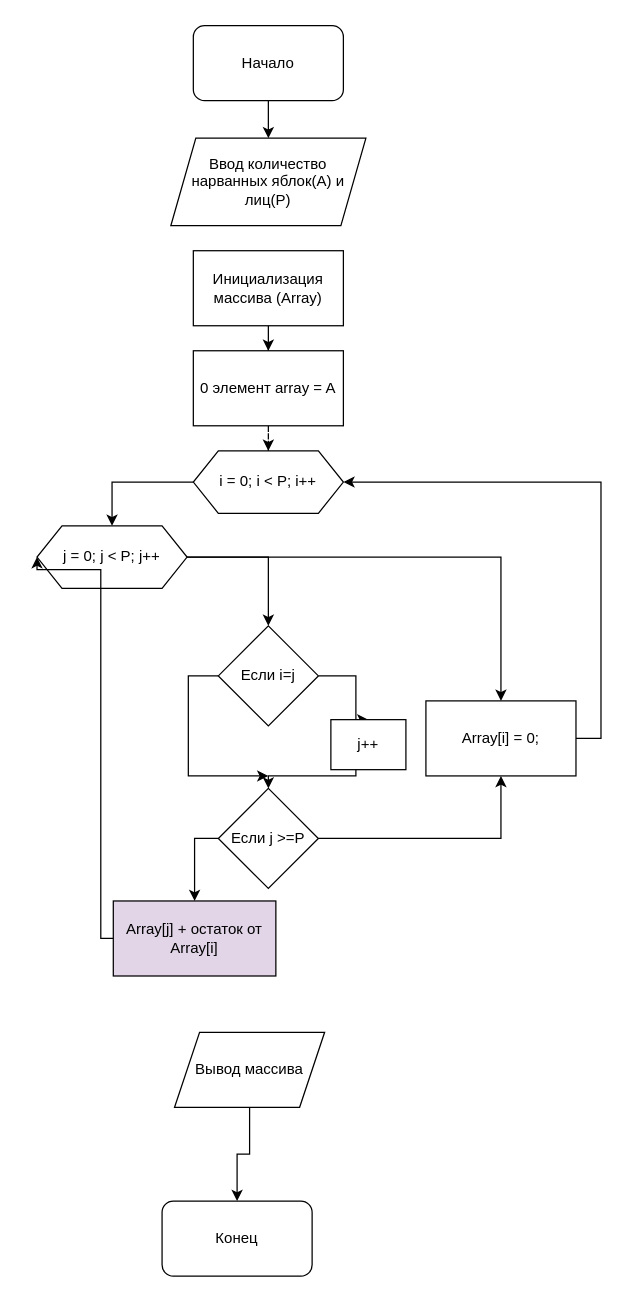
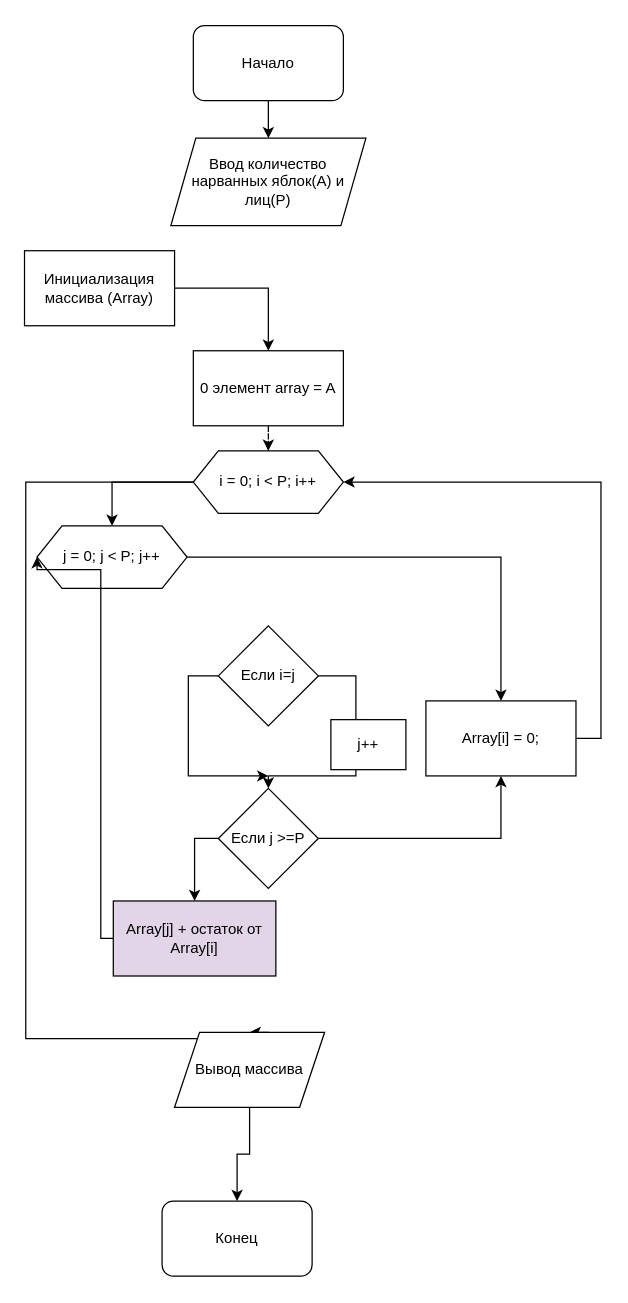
node "Инициализация массива (Array)": moved (268, 288) -> (99, 288)
edge "j = 0; j < P; j++" -> "Если i=j": removed
edge "Если i=j" -> "j++": arrowhead classic -> none
edge "i = 0; i < P; i++" -> "Вывод массива": added
